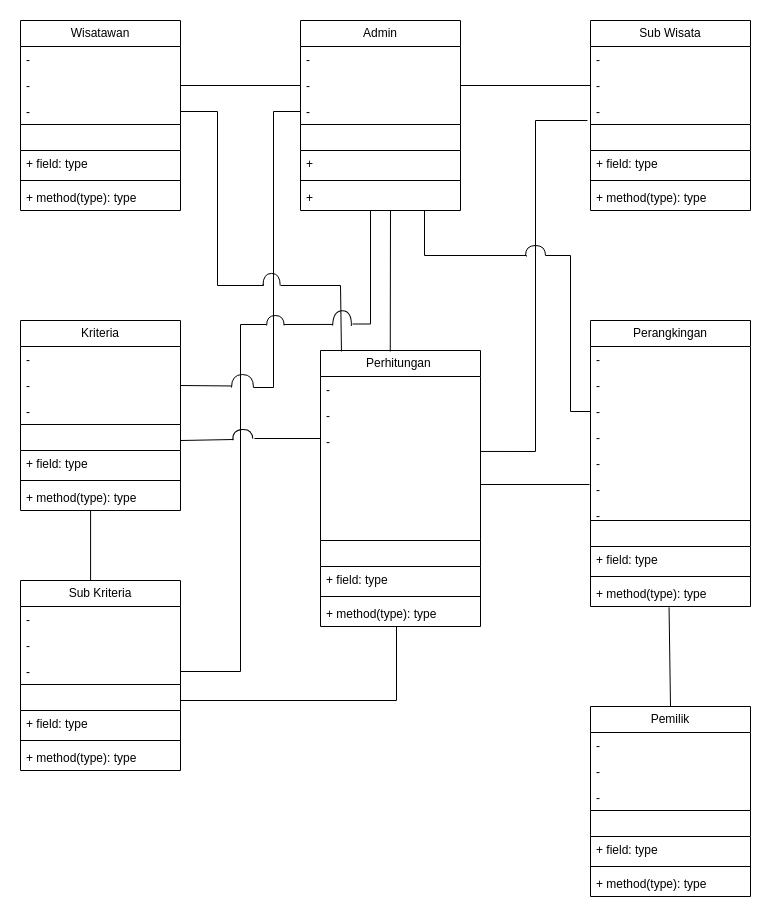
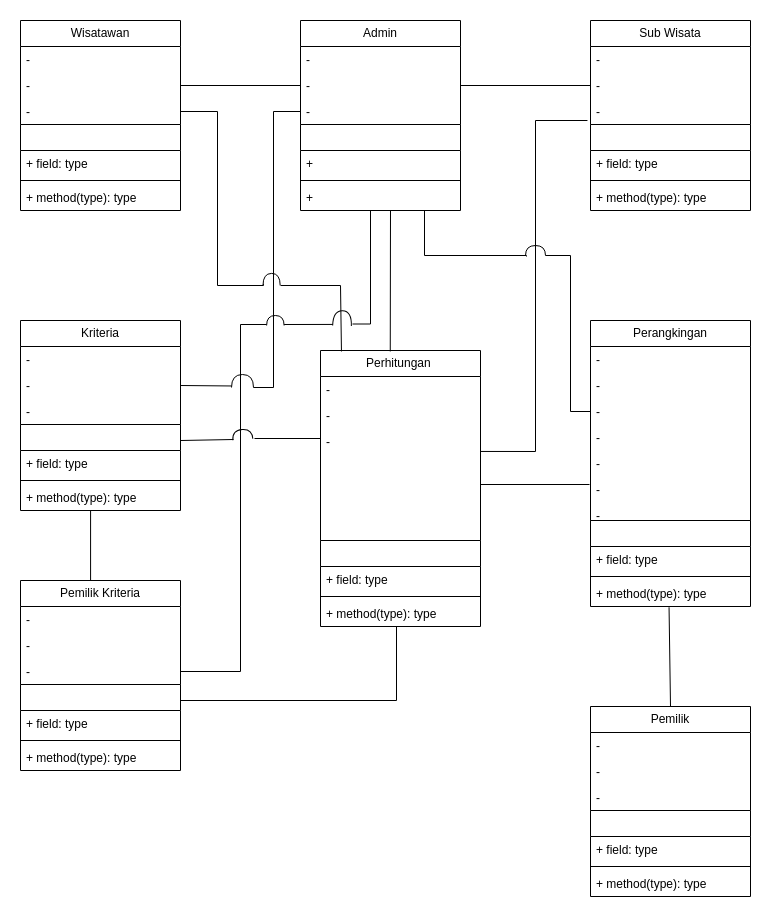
node "Sub Kriteria": label "Sub Kriteria" -> "Pemilik Kriteria"
